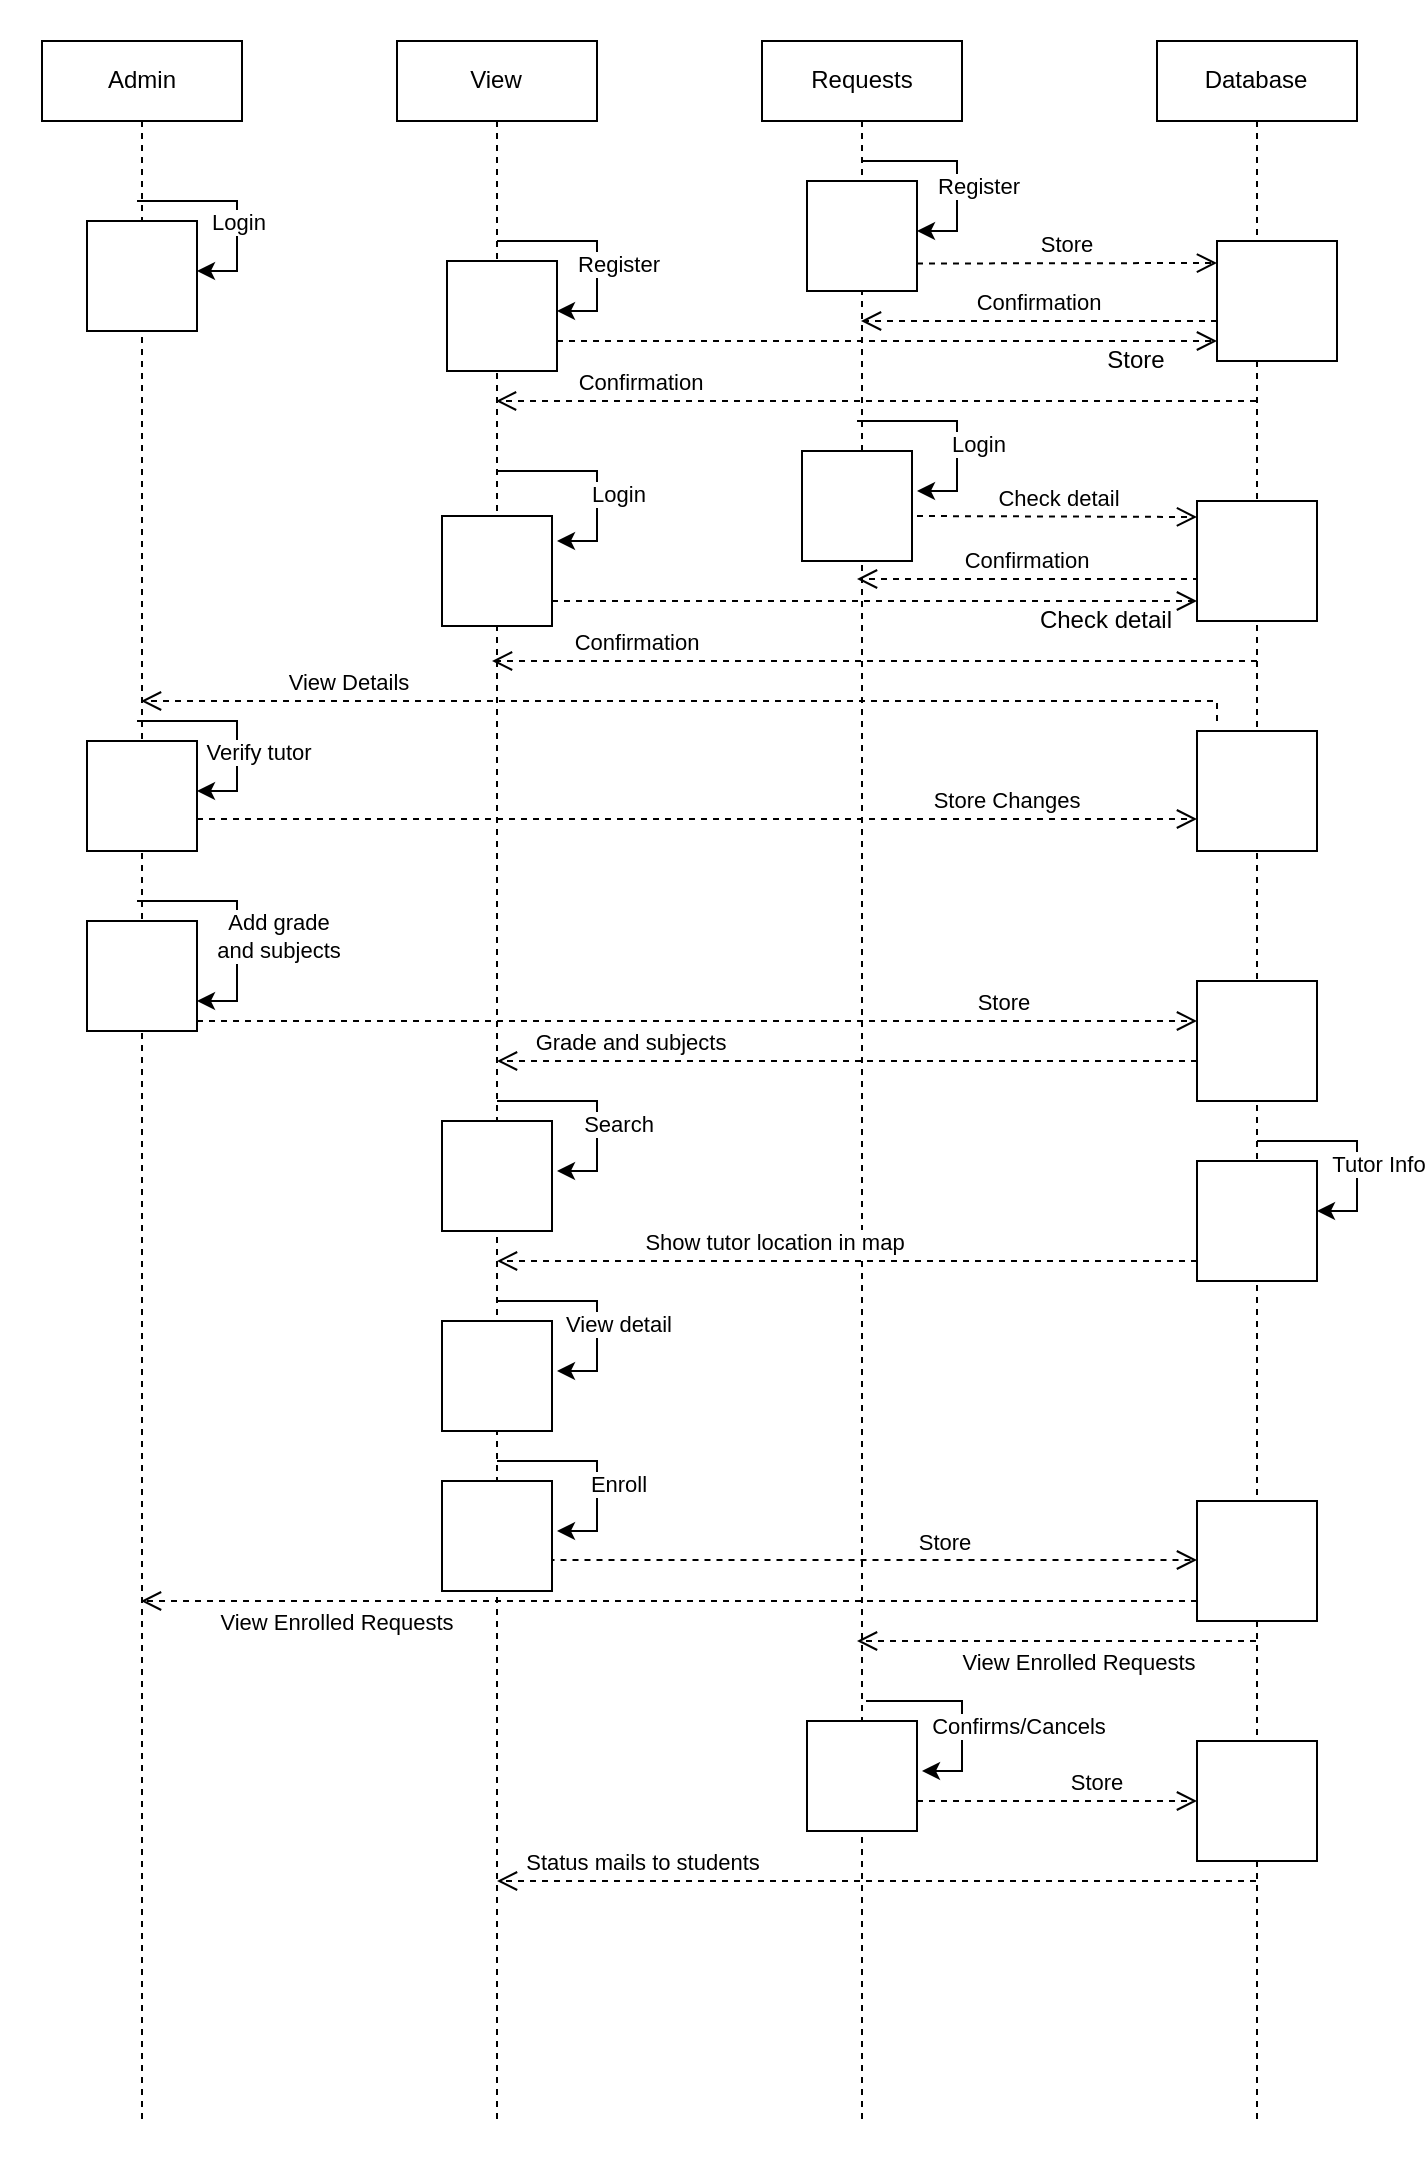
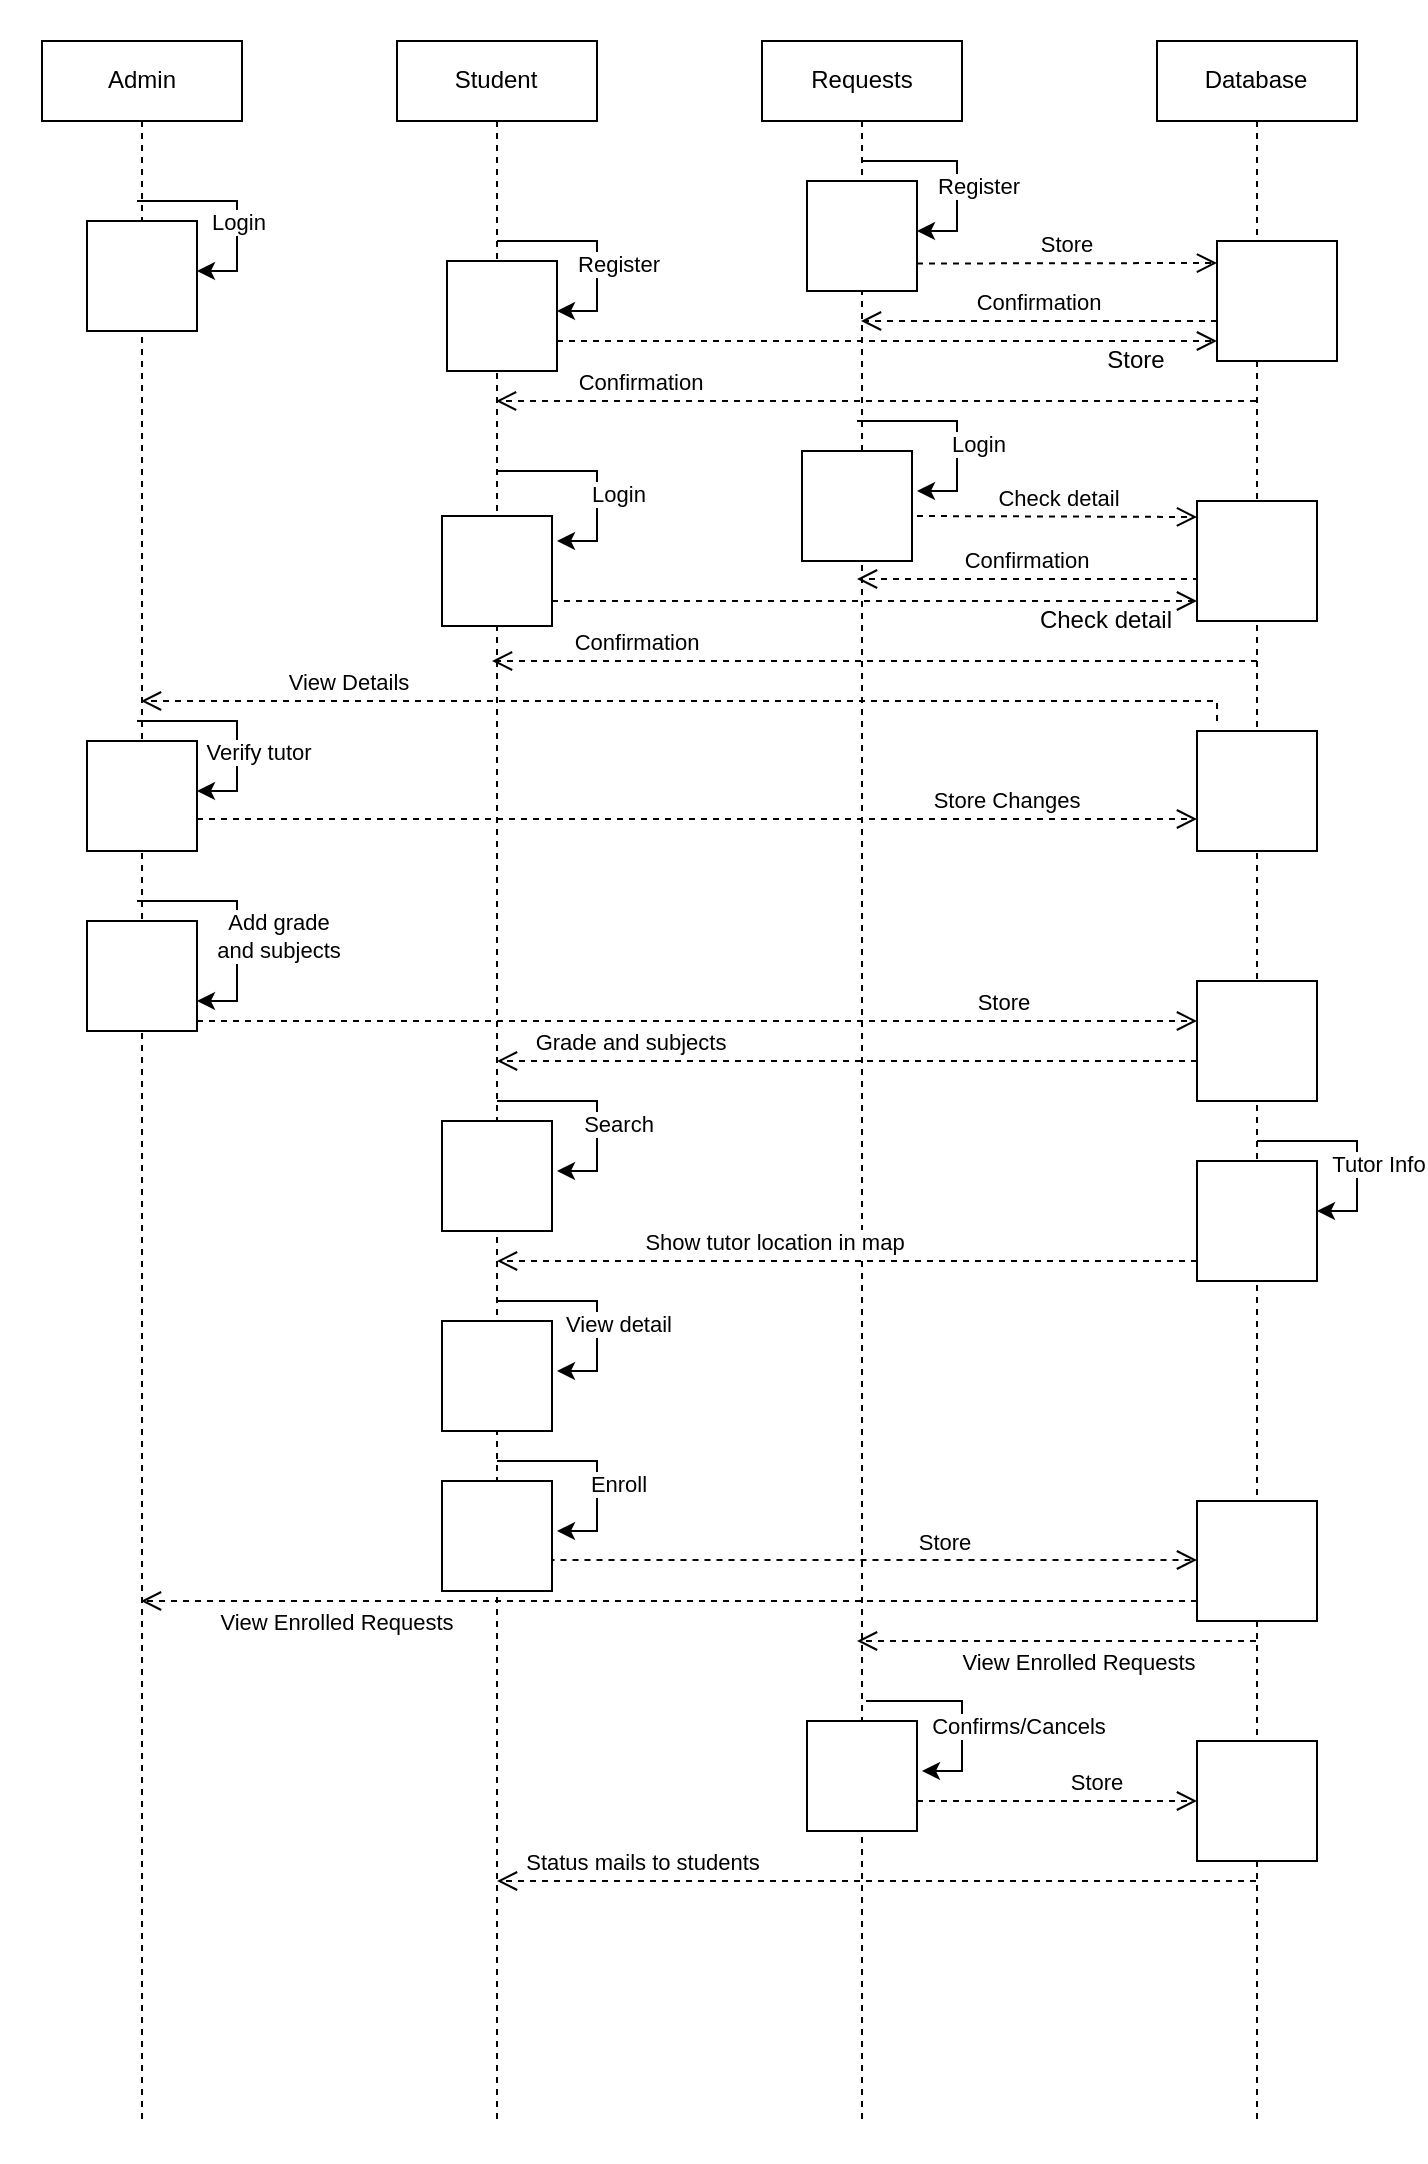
node "View": label "View" -> "Student"
